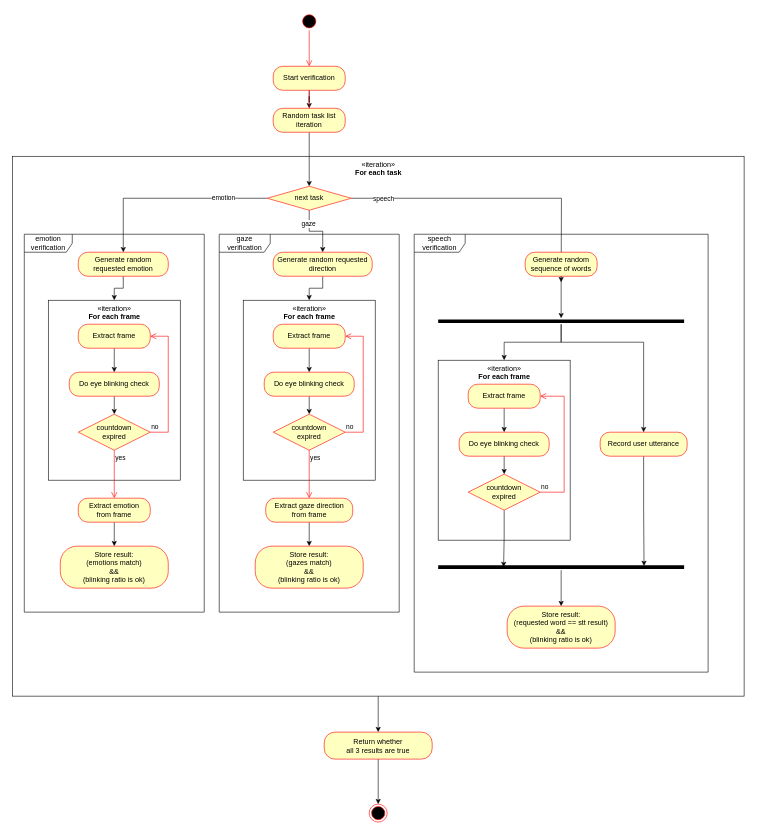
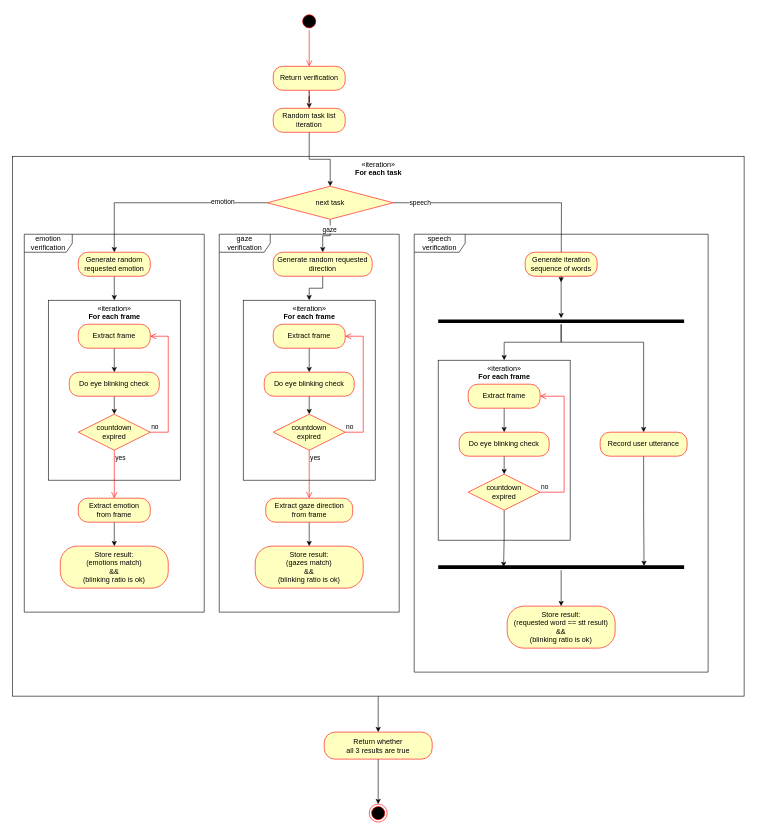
node "Start verification": label "Start verification" -> "Return verification"
node "next task": size 84x24 -> 126x33
node "Generate random requested emotion": size 90x24 -> 72x24
node "Generate random sequence of words": label "Generate random sequence of words" -> "Generate iteration sequence of words"
